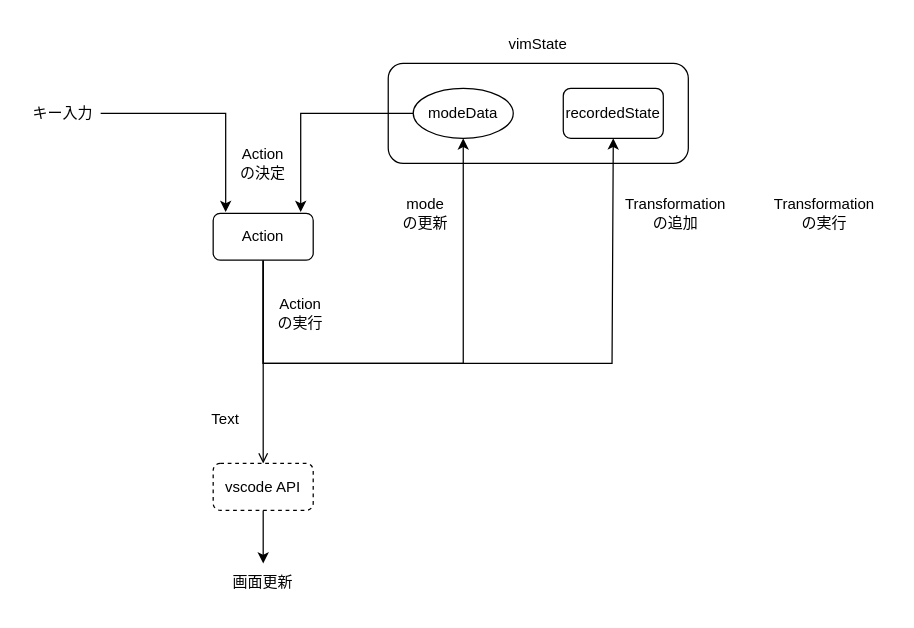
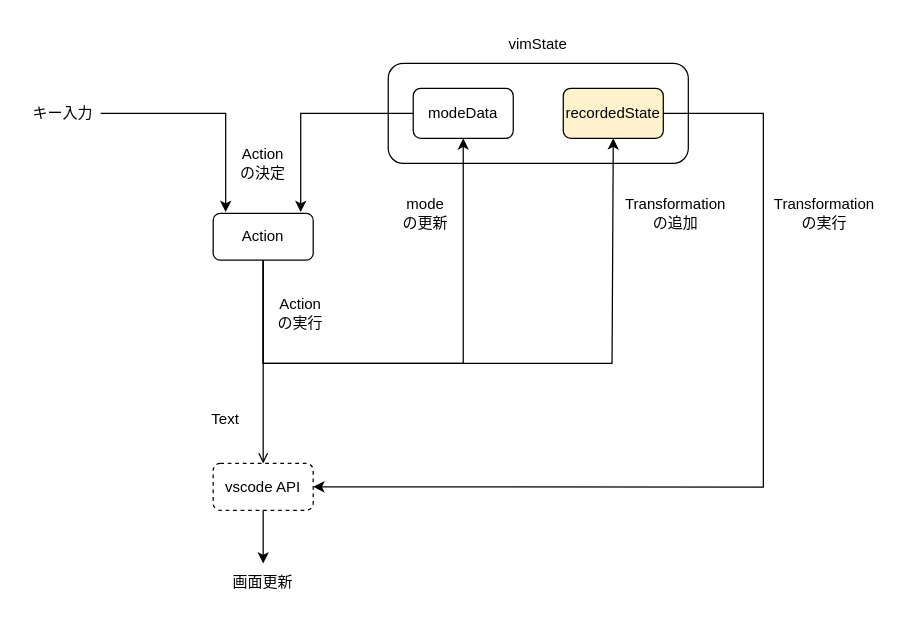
node "modeData": shape ellipse -> rounded rectangle
node "recordedState": fillcolor #ffffff -> #fff2cc
edge "recordedState" -> "vscode API": added
